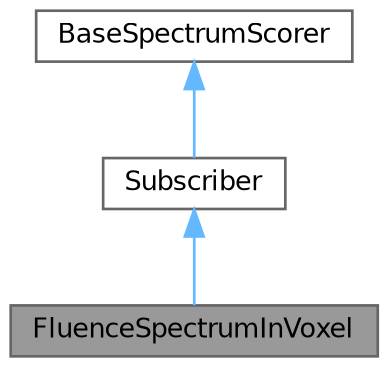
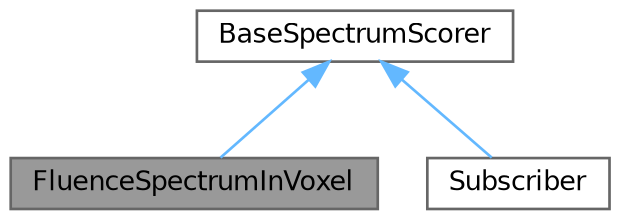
edge "FluenceSpectrumInVoxel" -> "Subscriber": now "FluenceSpectrumInVoxel" -> "BaseSpectrumScorer"
